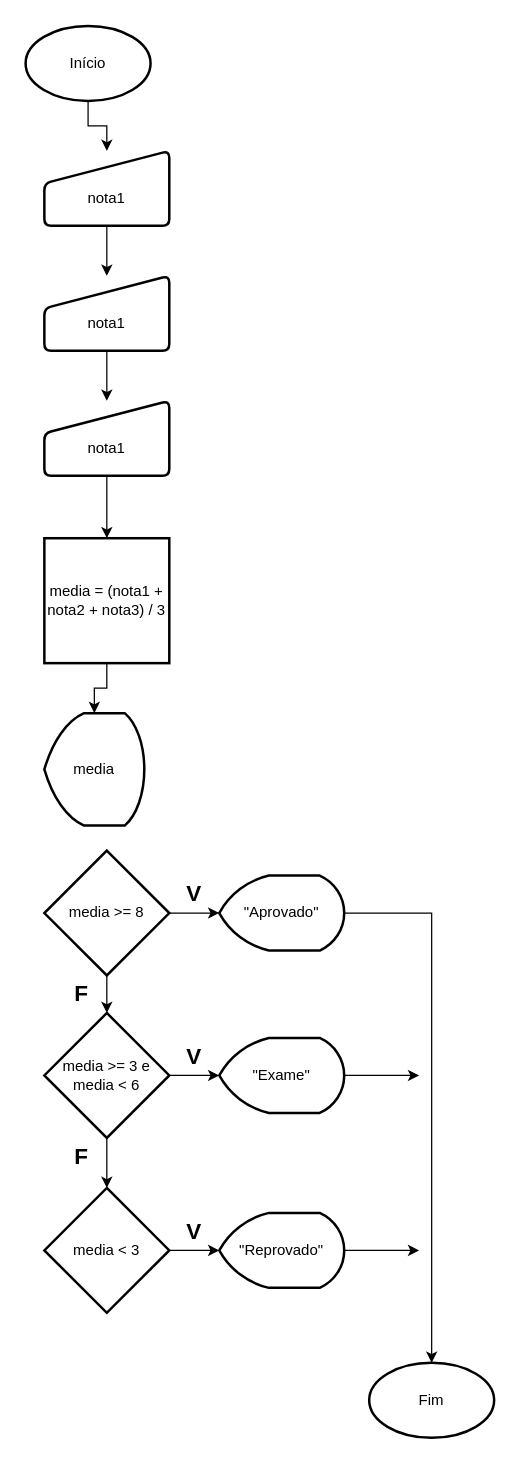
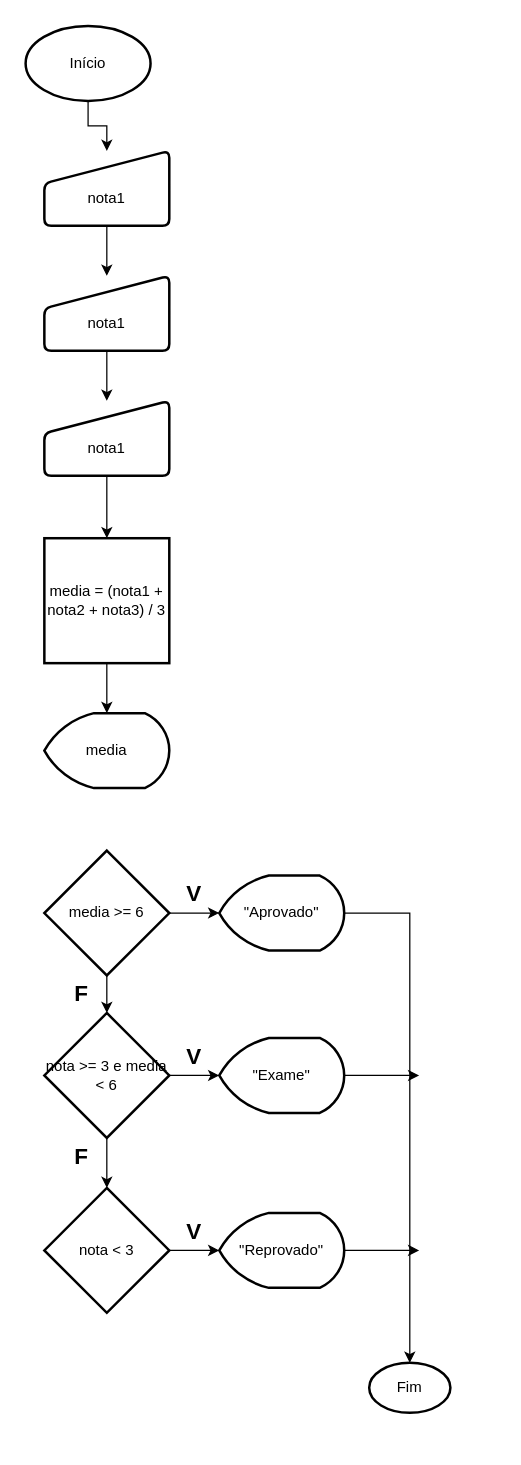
node "media": size 100x113 -> 125x75
node "media >= 8": label "media >= 8" -> "media >= 6"
node "media >= 3 e media < 6": label "media >= 3 e media < 6" -> "nota >= 3 e media < 6"
node "media < 3": label "media < 3" -> "nota < 3"
node "Fim": size 125x75 -> 81x50
